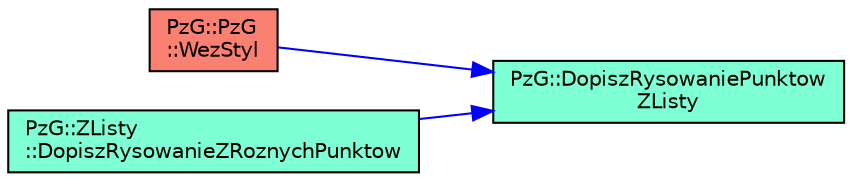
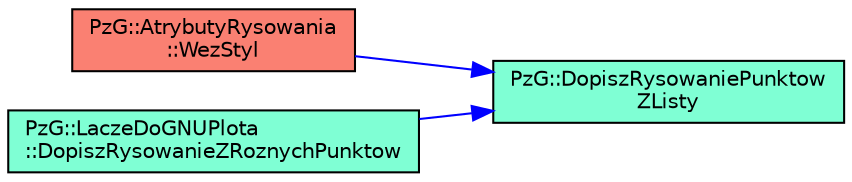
node "PzG::PzG ::WezStyl": label "PzG::PzG ::WezStyl" -> "PzG::AtrybutyRysowania ::WezStyl"
node "PzG::ZListy ::DopiszRysowanieZRoznychPunktow": label "PzG::ZListy ::DopiszRysowanieZRoznychPunktow" -> "PzG::LaczeDoGNUPlota ::DopiszRysowanieZRoznychPunktow"
